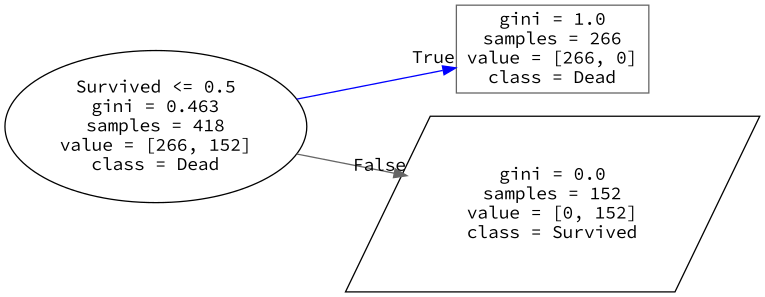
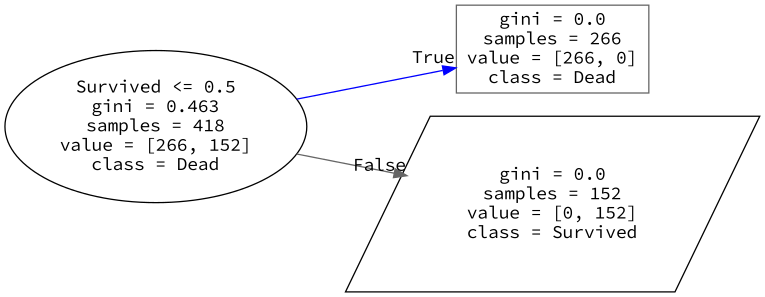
node "gini = 1.0 samples = 266 value = [266, 0] class = Dead": label "gini = 1.0 samples = 266 value = [266, 0] class = Dead" -> "gini = 0.0 samples = 266 value = [266, 0] class = Dead"
